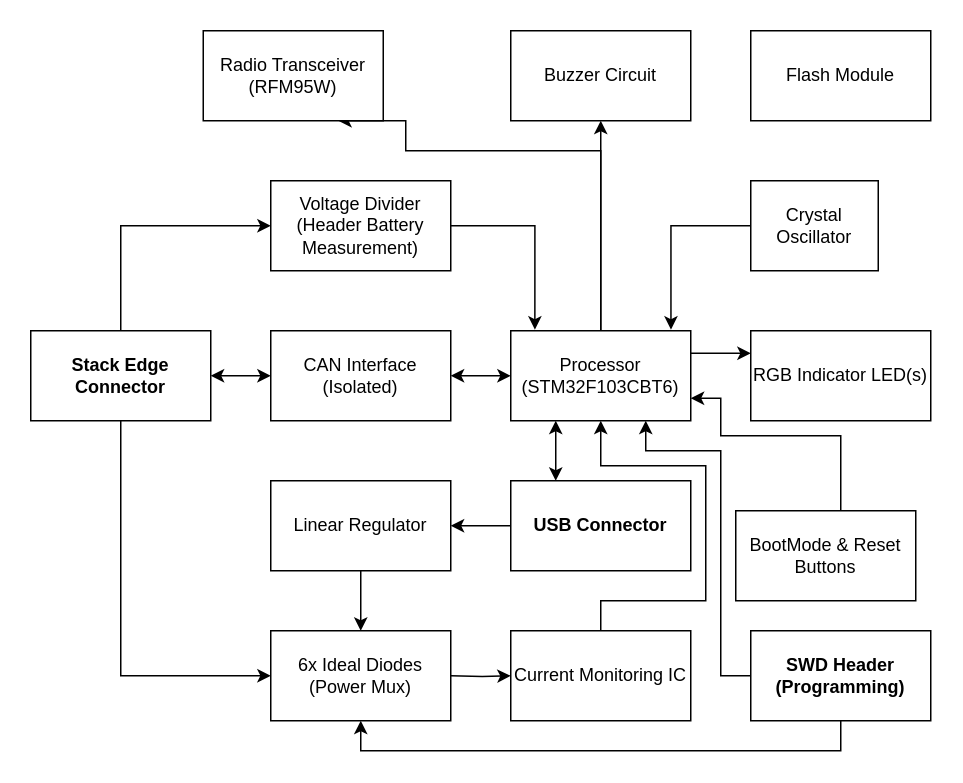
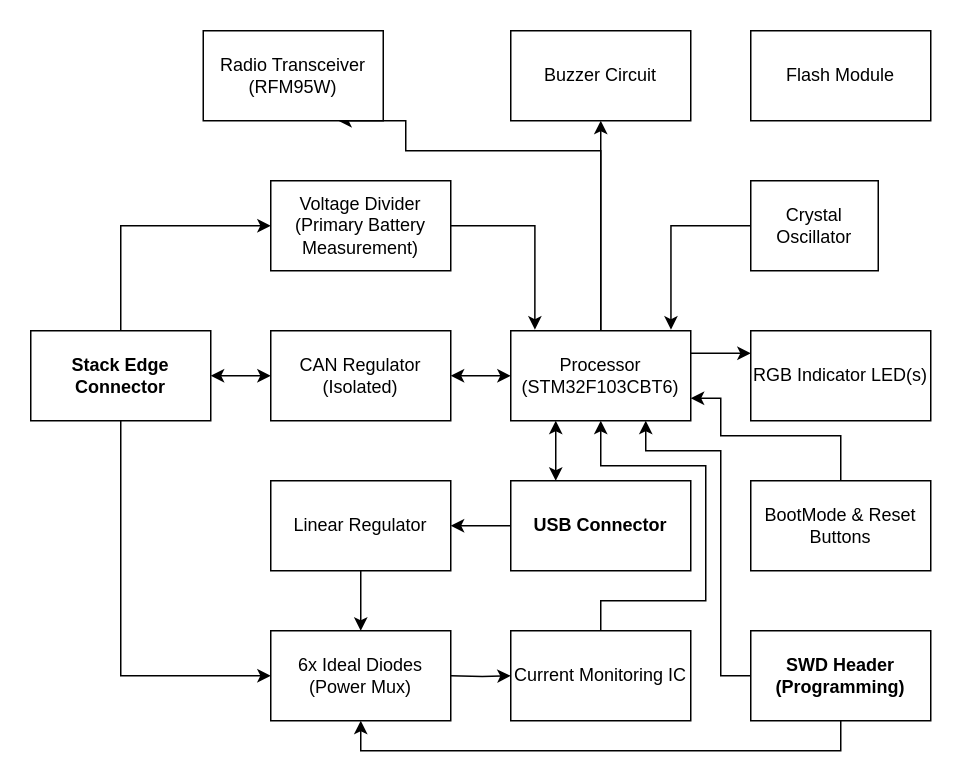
node "Voltage Divider (Header Battery Measurement)": label "Voltage Divider (Header Battery Measurement)" -> "Voltage Divider (Primary Battery Measurement)"
node "CAN Interface (Isolated)": label "CAN Interface (Isolated)" -> "CAN Regulator (Isolated)"
node "BootMode & Reset Buttons": moved (826, 556) -> (841, 526)
